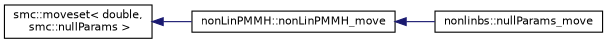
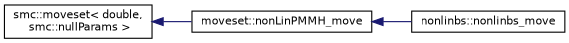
node "nonLinPMMH::nonLinPMMH_move": label "nonLinPMMH::nonLinPMMH_move" -> "moveset::nonLinPMMH_move"
node "nonlinbs::nullParams_move": label "nonlinbs::nullParams_move" -> "nonlinbs::nonlinbs_move"
